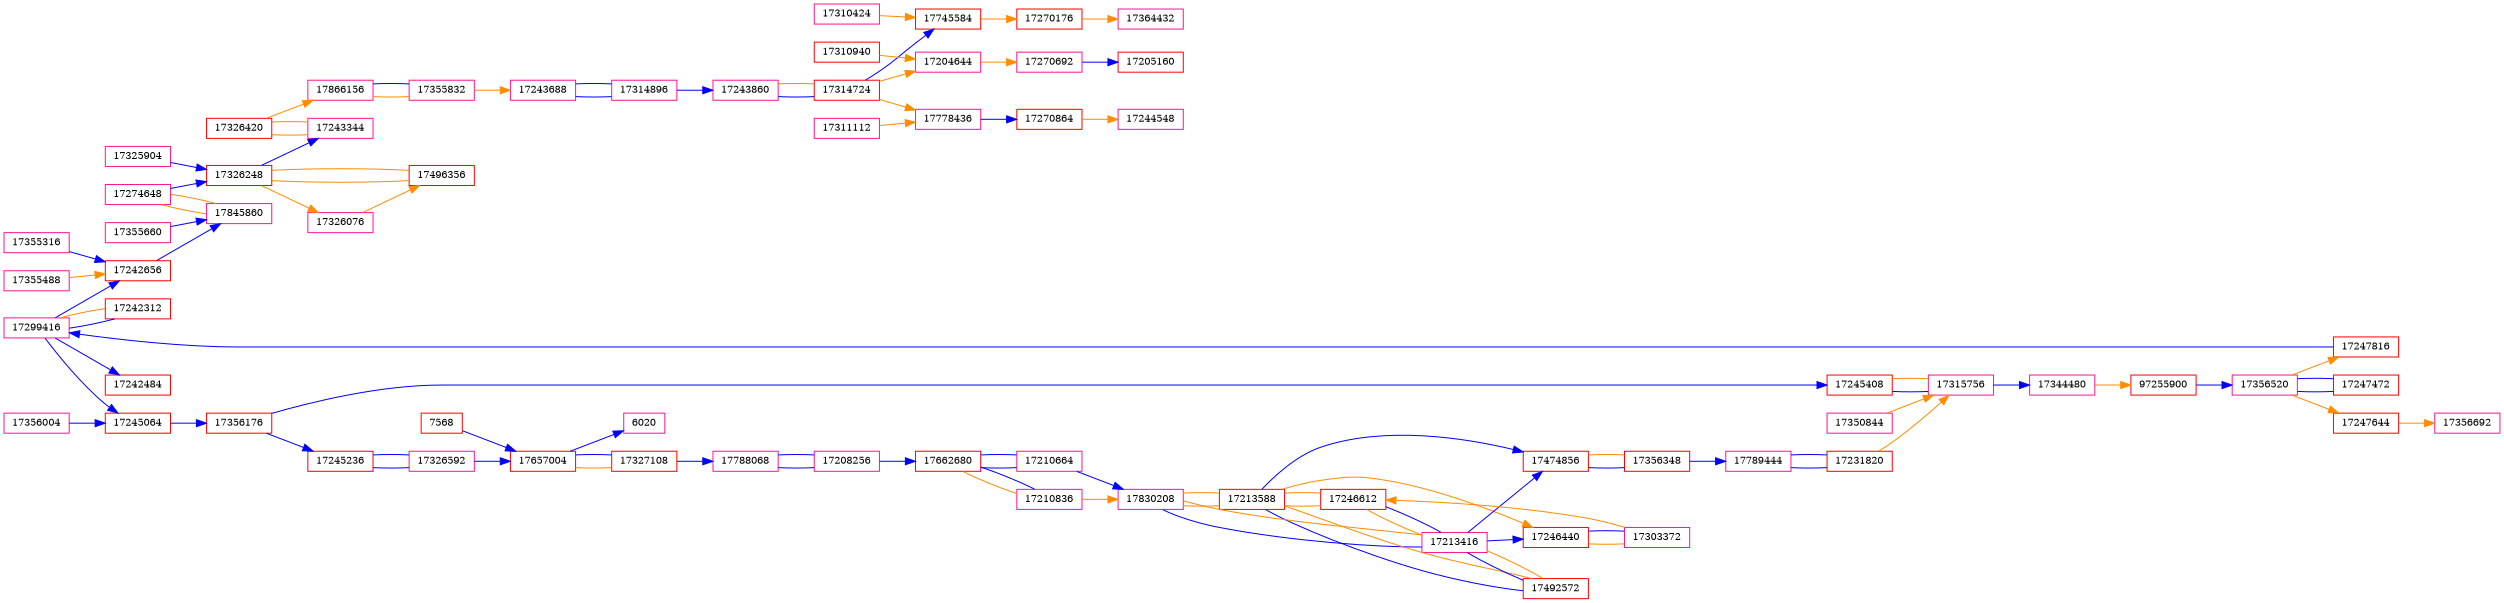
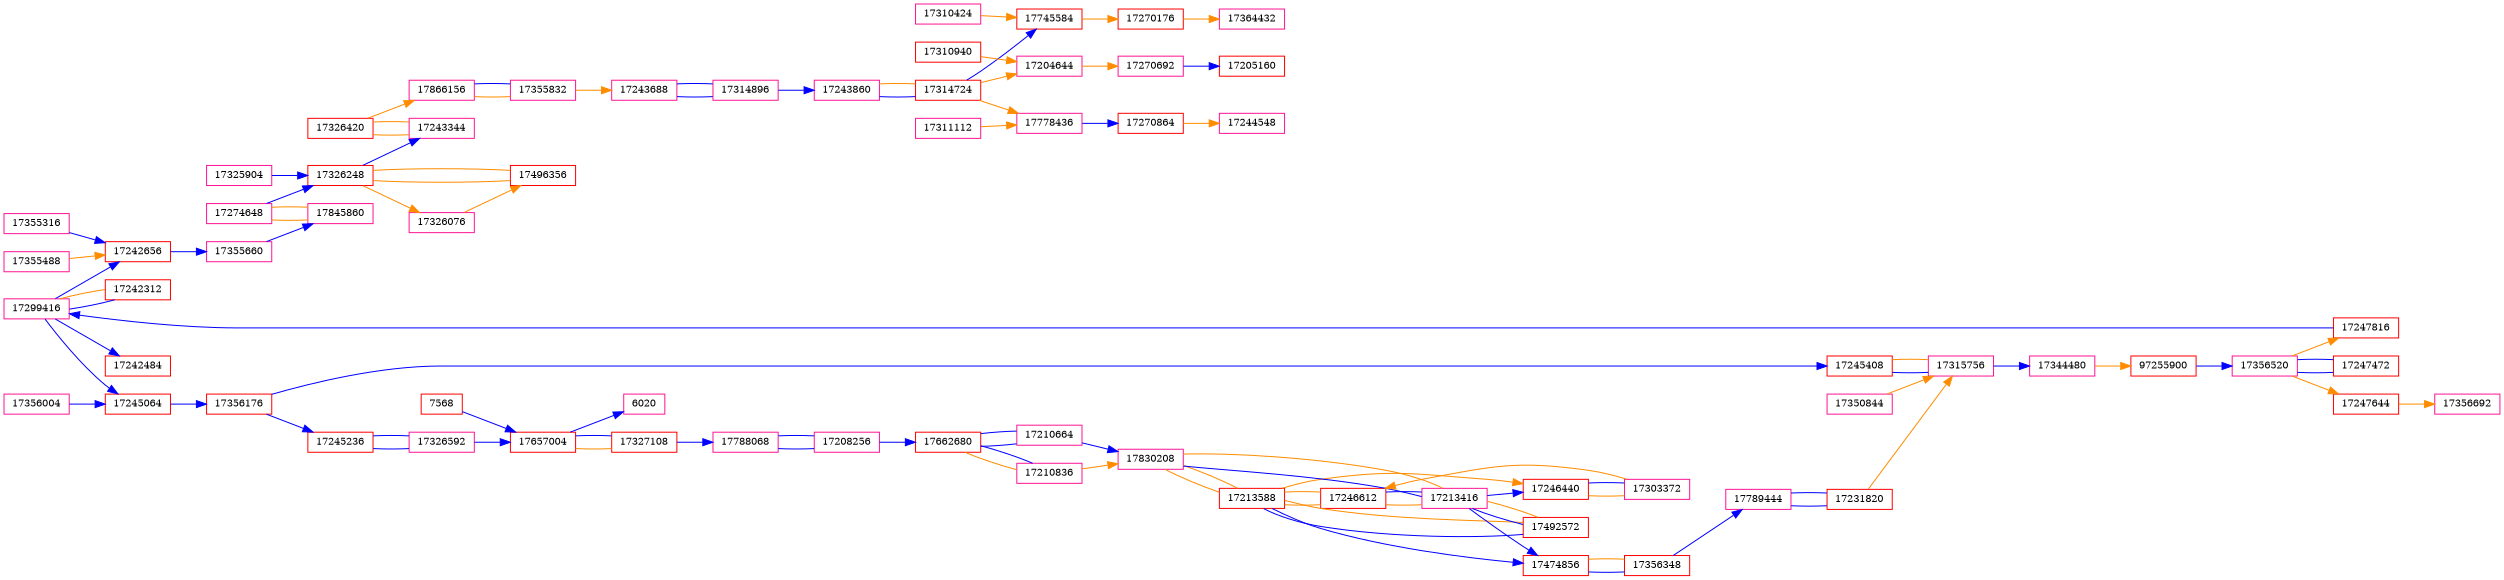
edge "17845860" -- "17242656": now "17355660" -- "17242656"
